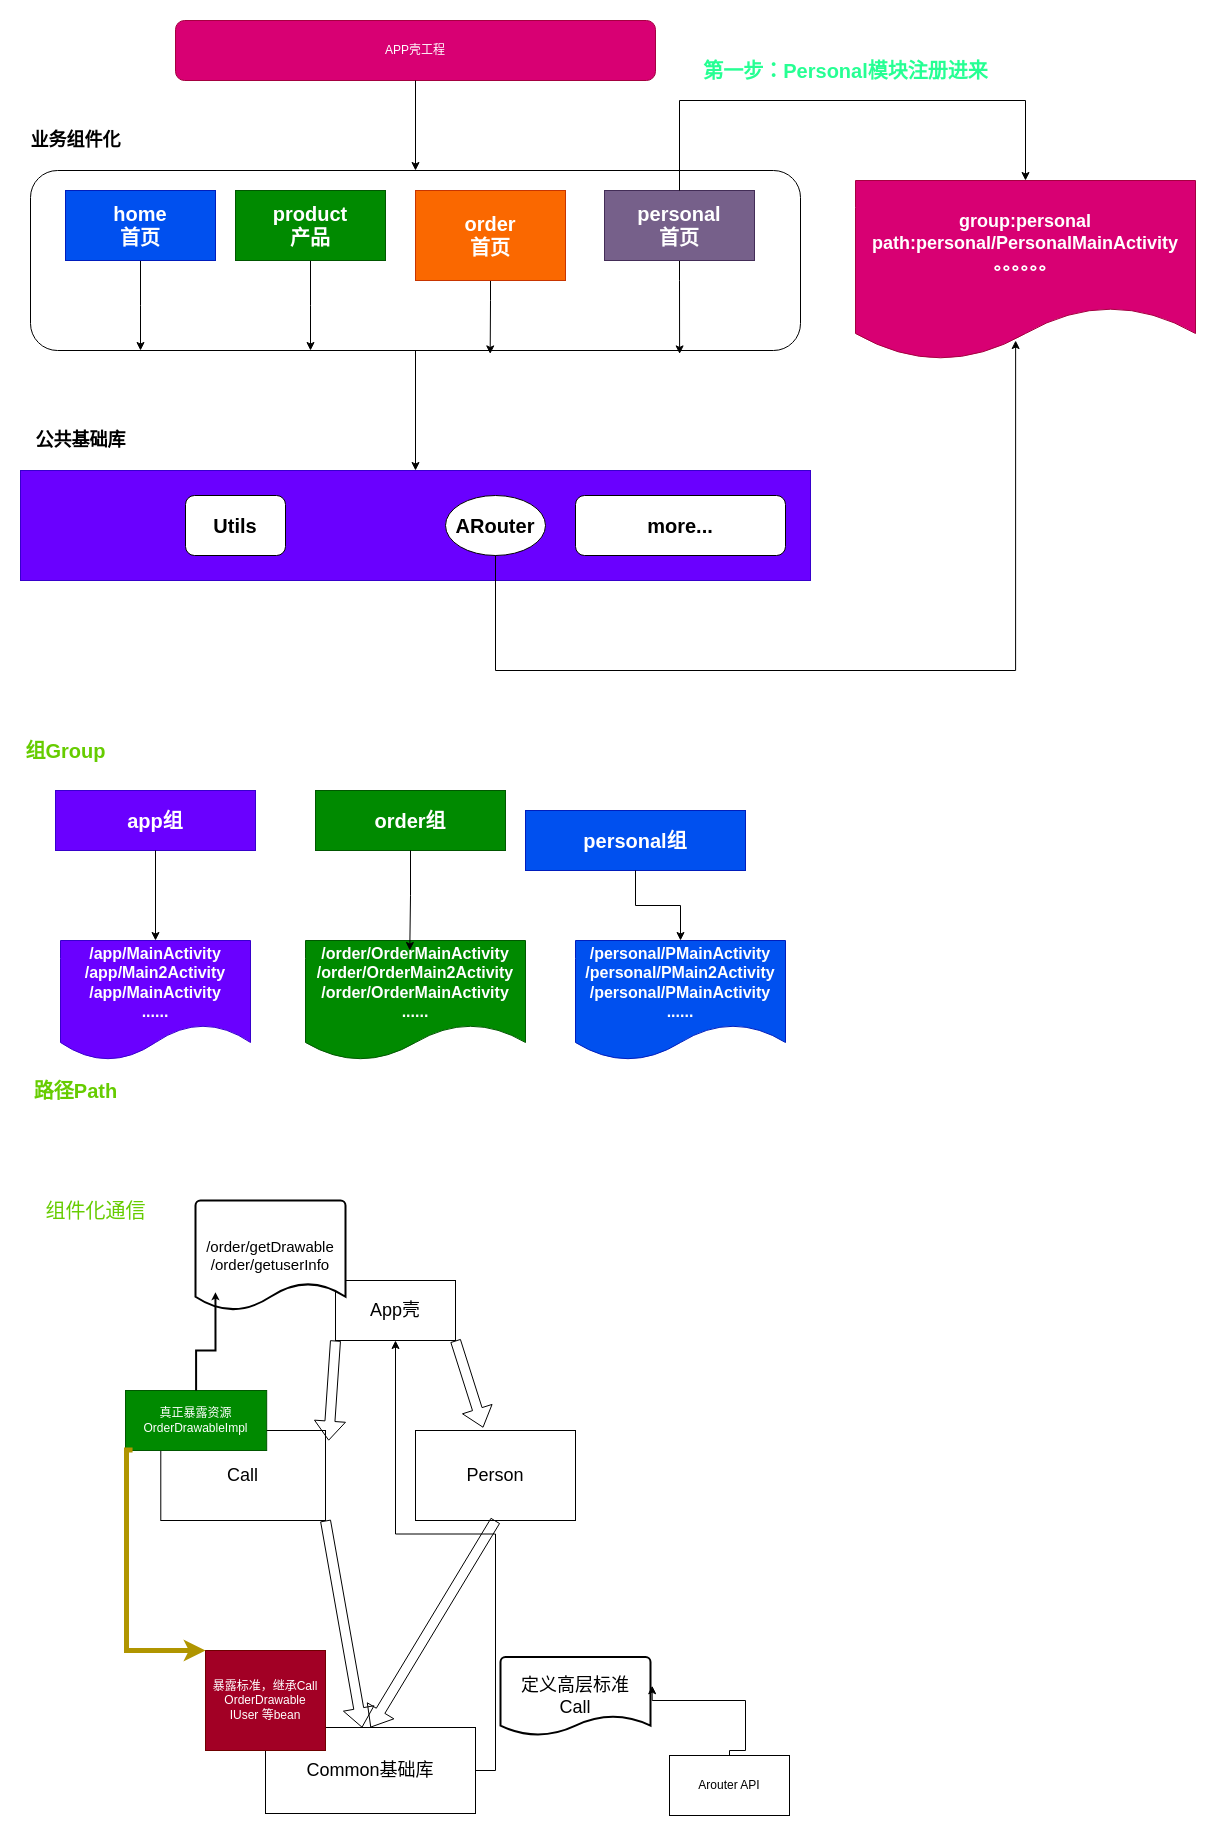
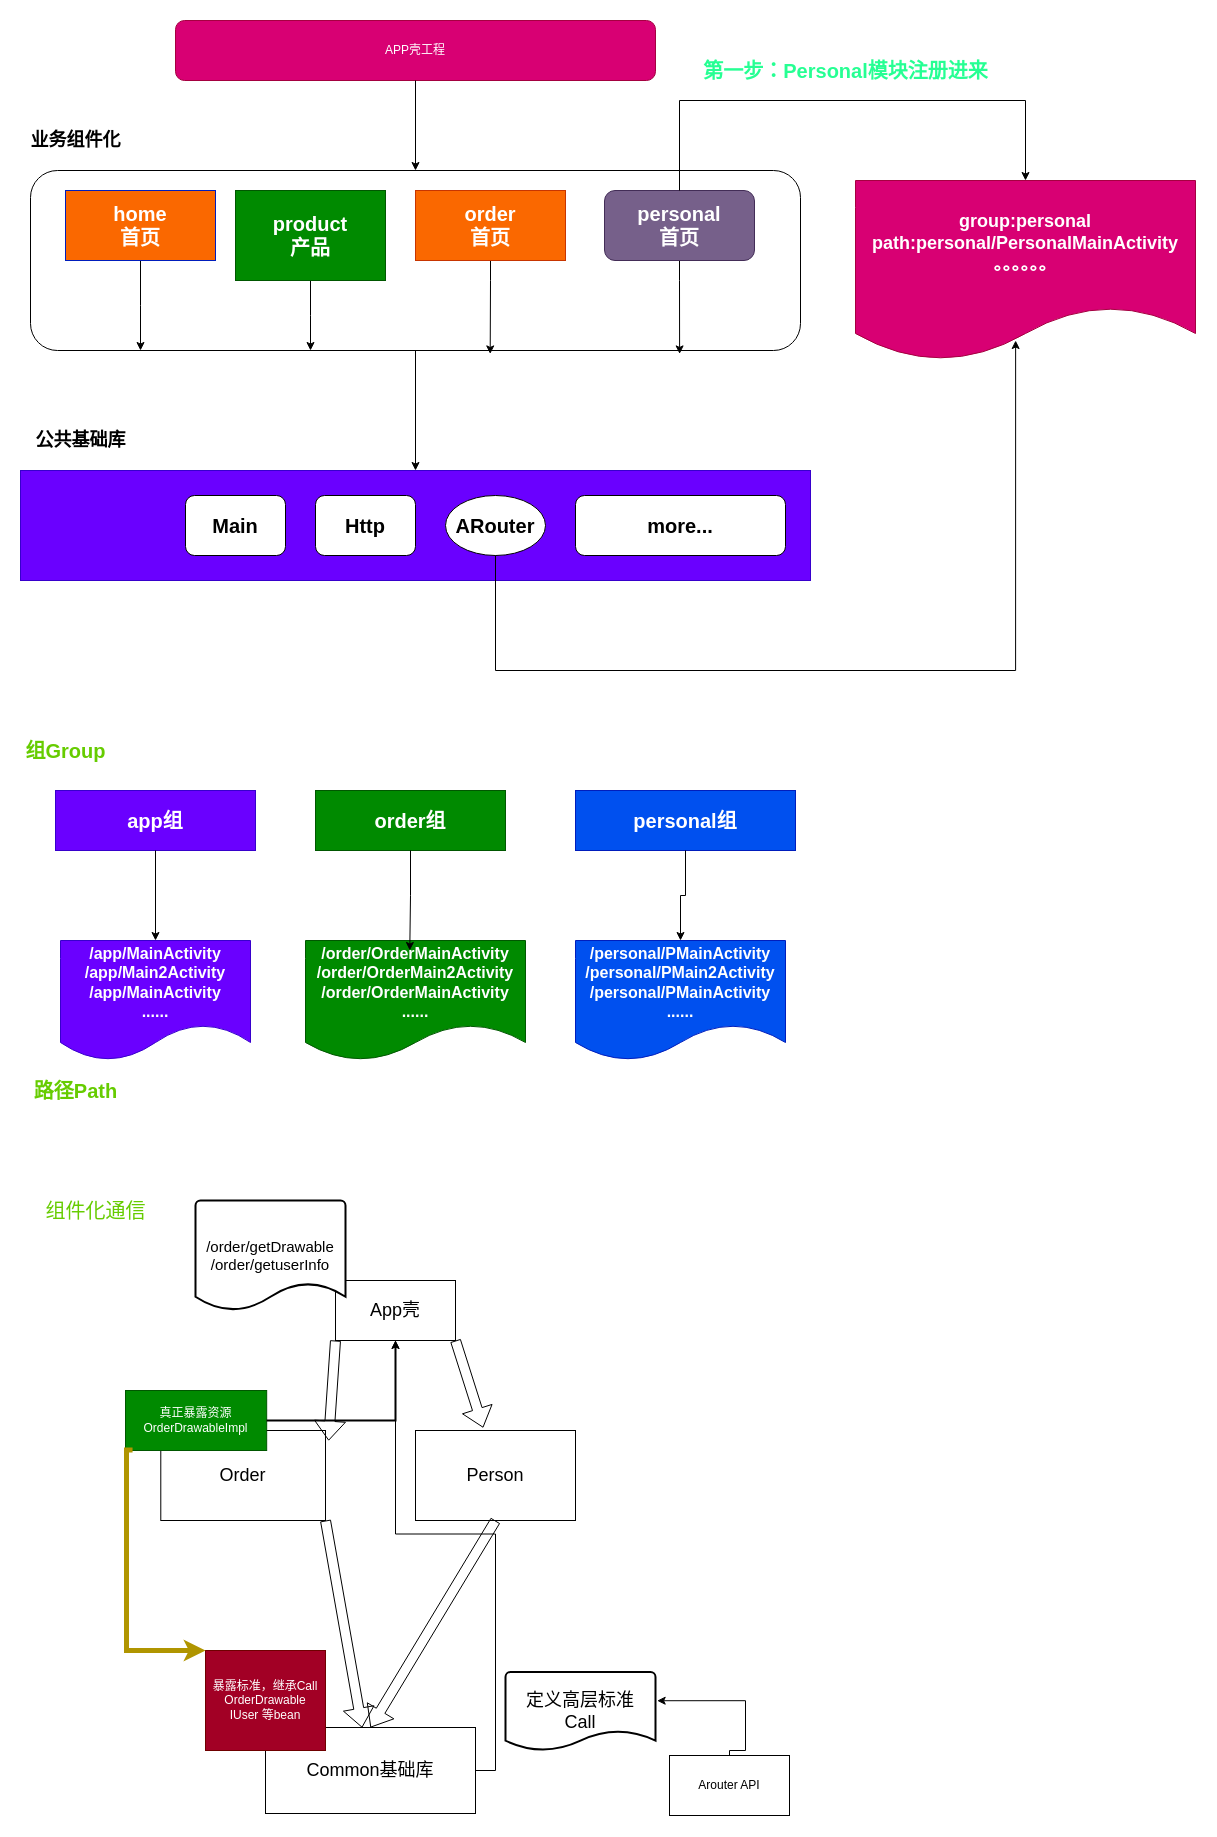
node "home 首页": fillcolor #0050ef -> #fa6800
node "product 产品": size 150x70 -> 150x90
node "personal 首页": shape rectangle -> rounded rectangle
node "order 首页": size 150x90 -> 150x70
node "Utils": label "Utils" -> "Main"
node "Http": added
node "personal组": moved (636, 841) -> (686, 821)
edge "真正暴露资源 OrderDrawableImpl" -> "/order/getDrawable /order/getuserInfo": now "真正暴露资源 OrderDrawableImpl" -> "App壳"
node "Call": label "Call" -> "Order"
node "定义高层标准 Call": moved (576, 1696) -> (581, 1711)
